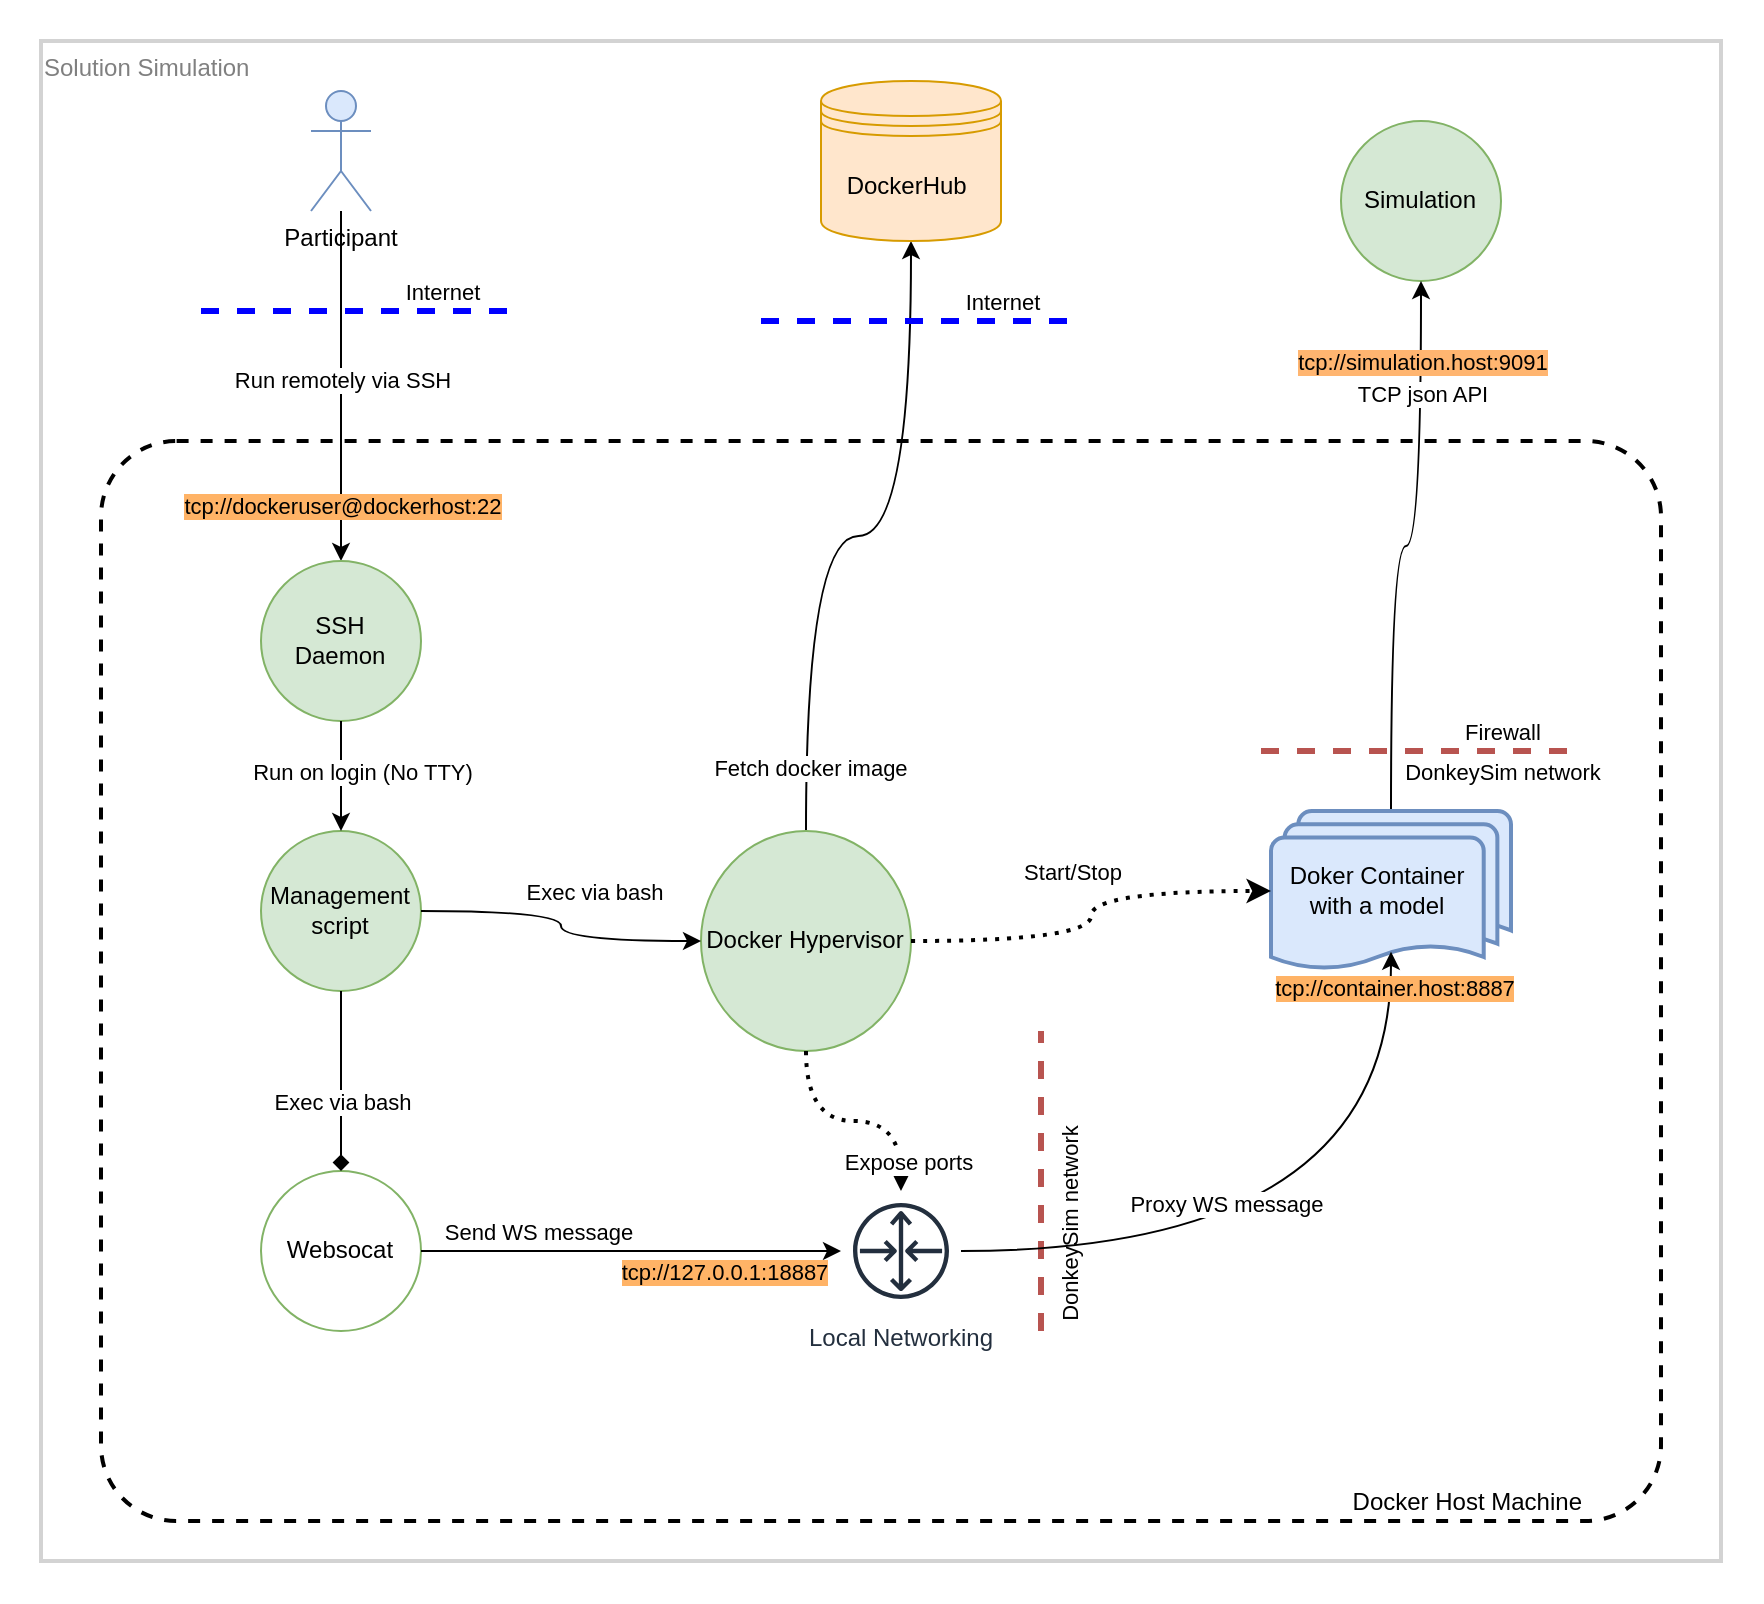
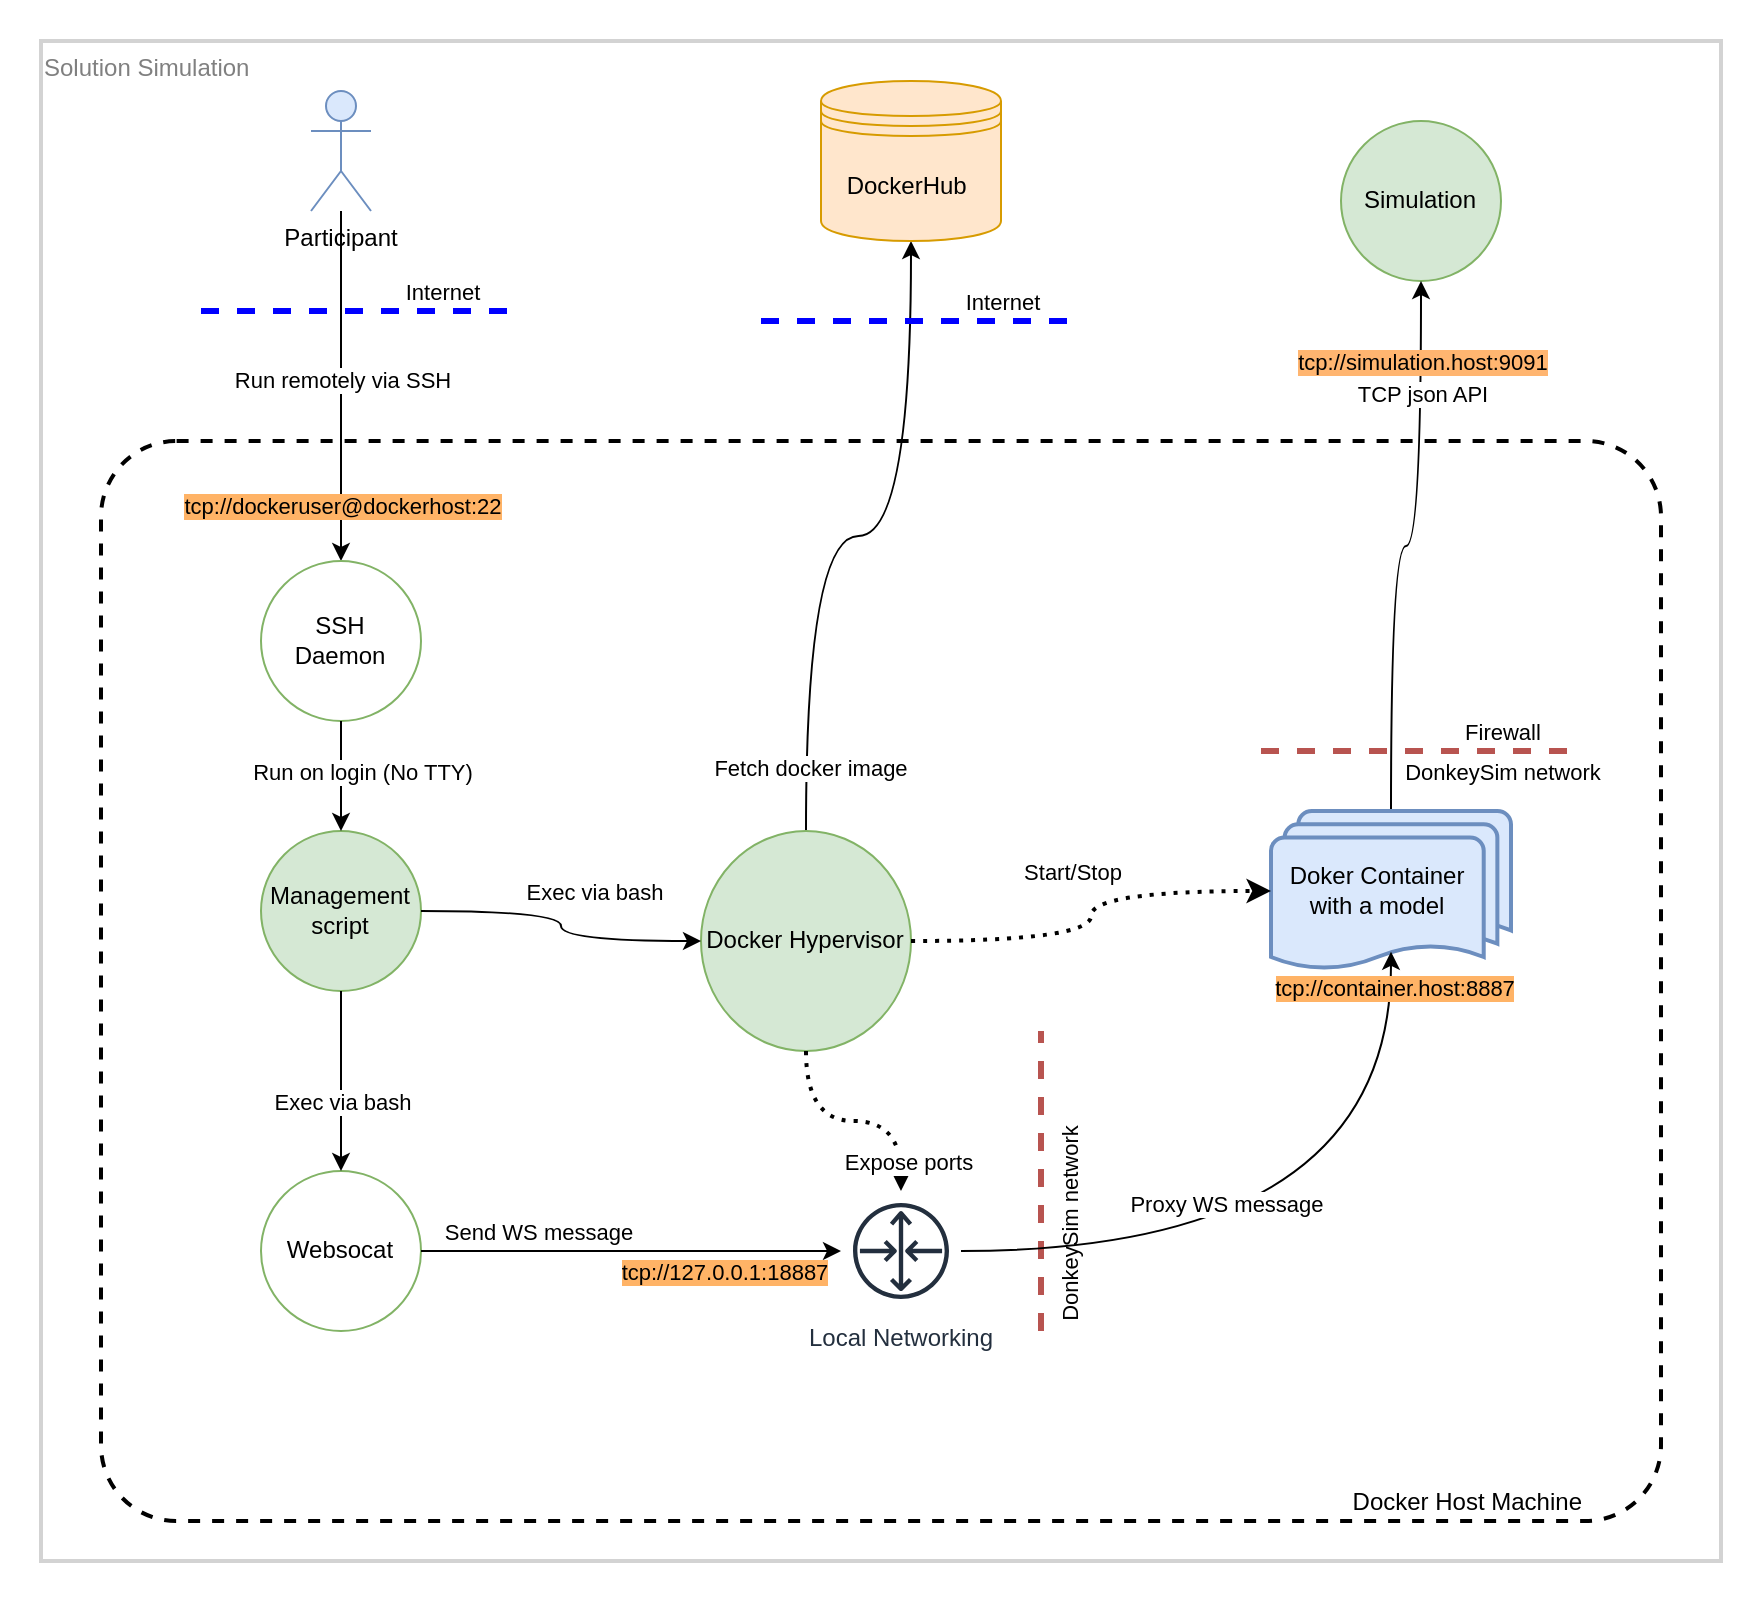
node "SSH Daemon": fillcolor #d5e8d4 -> #ffffff
edge "Management script" -> "Websocat": arrowhead diamond -> classic
